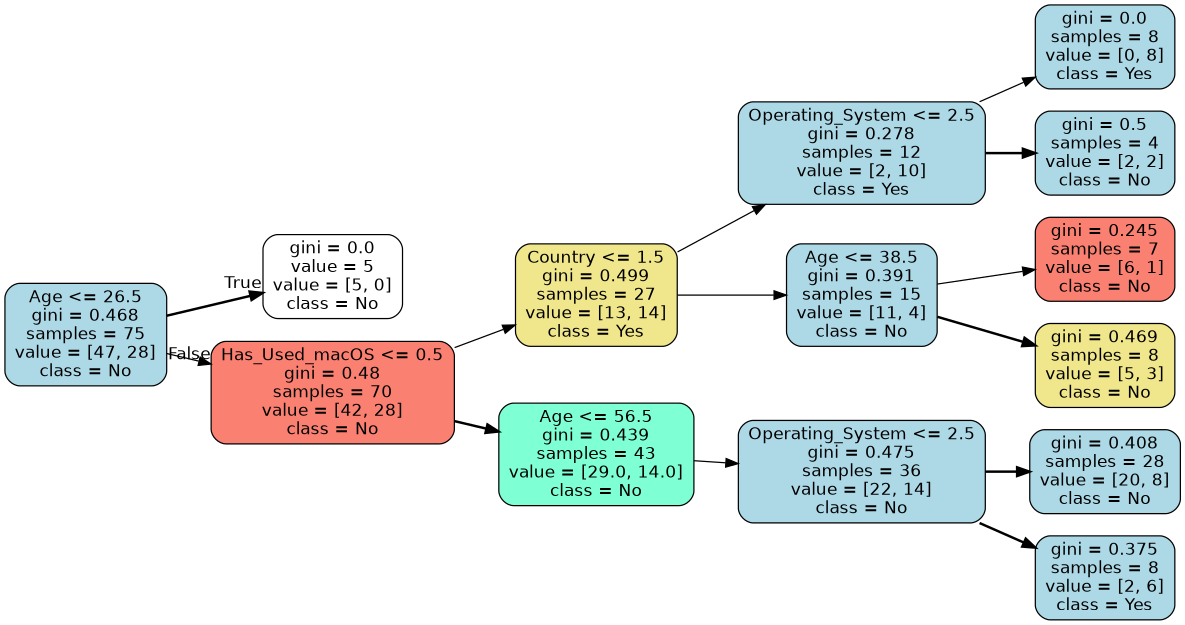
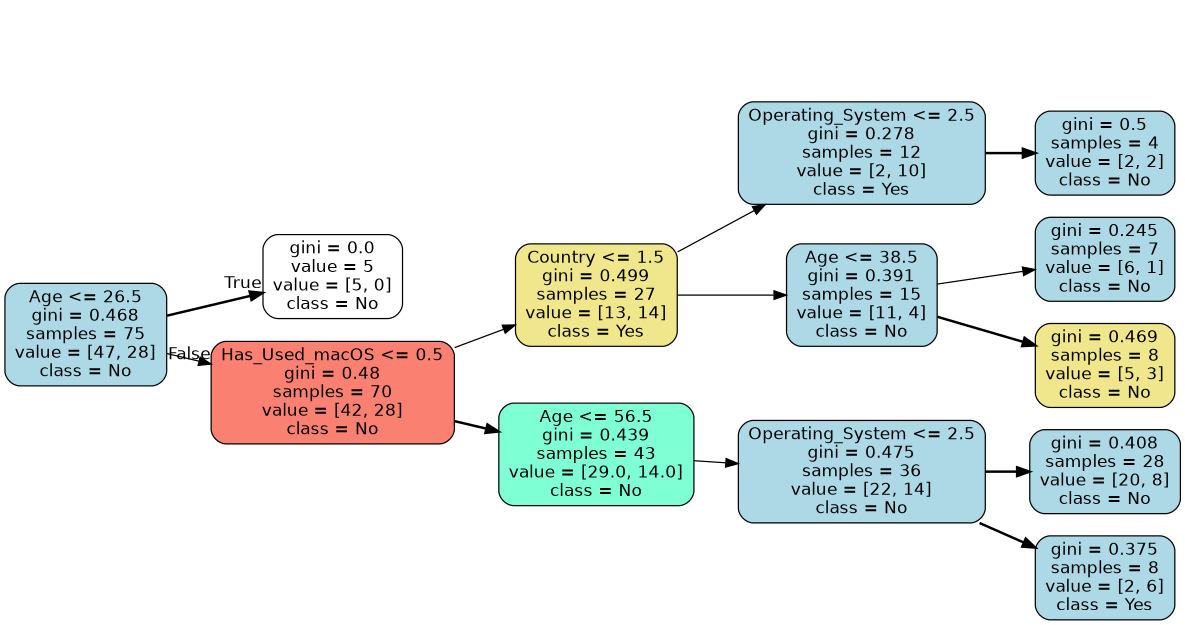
node "gini = 0.0 samples = 8 value = [0, 8] class = Yes": removed
node "gini = 0.245 samples = 7 value = [6, 1] class = No": fillcolor salmon -> lightblue
